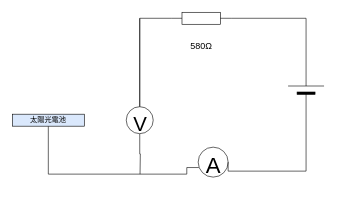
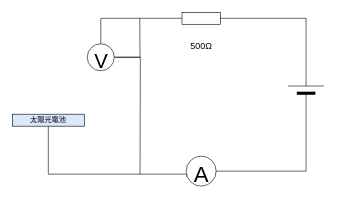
node "580Ω": label "580Ω" -> "500Ω"
node "V": moved (140, 120) -> (101, 57)
node "A": moved (213, 162) -> (201, 171)
